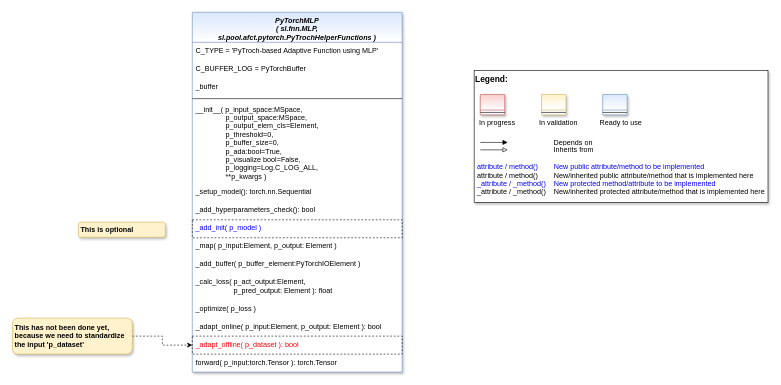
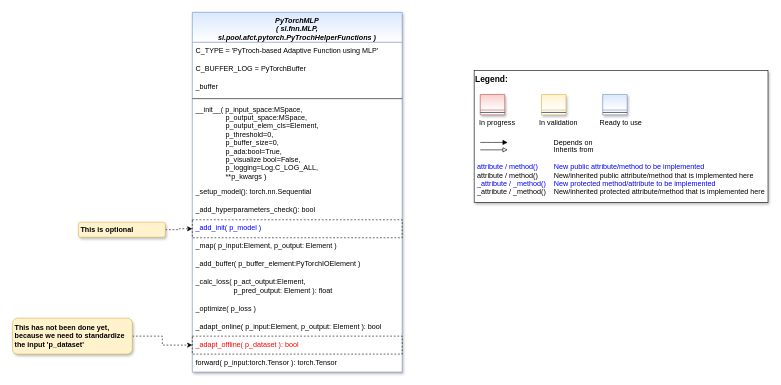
edge "This is optional" -> "_add_init( p_model )": added
